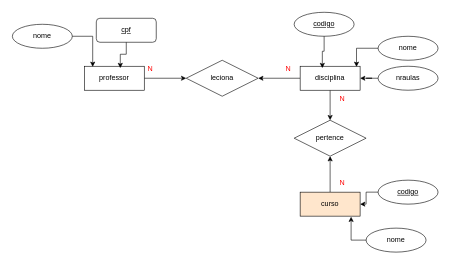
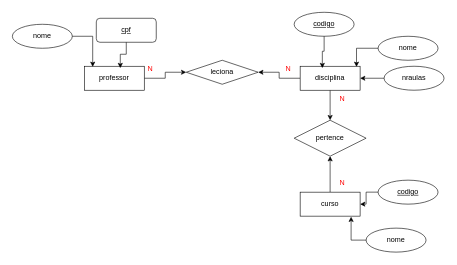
node "leciona": size 72x36 -> 72x24
node "nraulas": moved (408, 78) -> (414, 78)
node "curso": fillcolor #ffe6cc -> #ffffff
